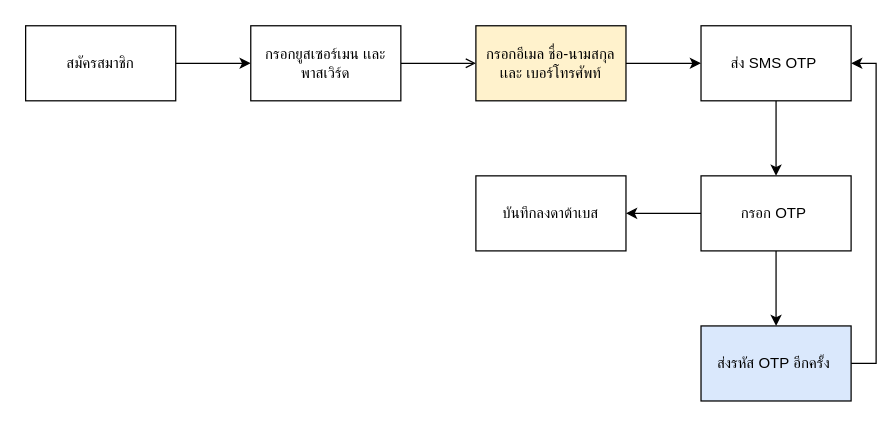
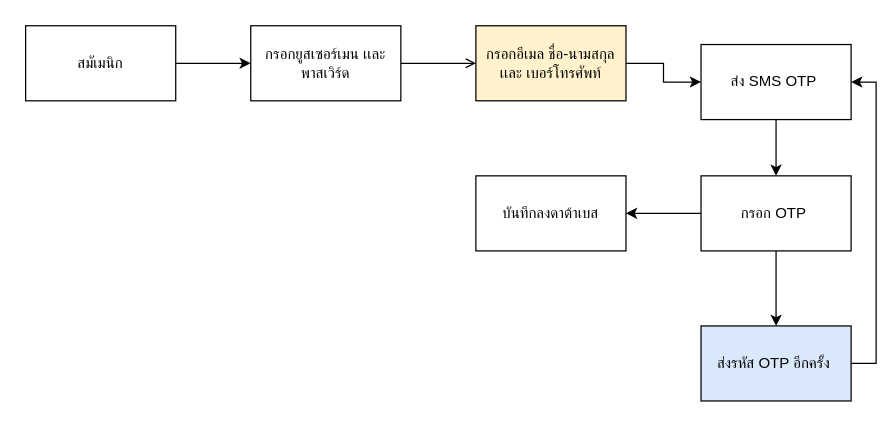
node "สมัครสมาชิก": label "สมัครสมาชิก" -> "สมัเมนิก"
node "ส่ง SMS OTP": moved (776, 63) -> (776, 82)
